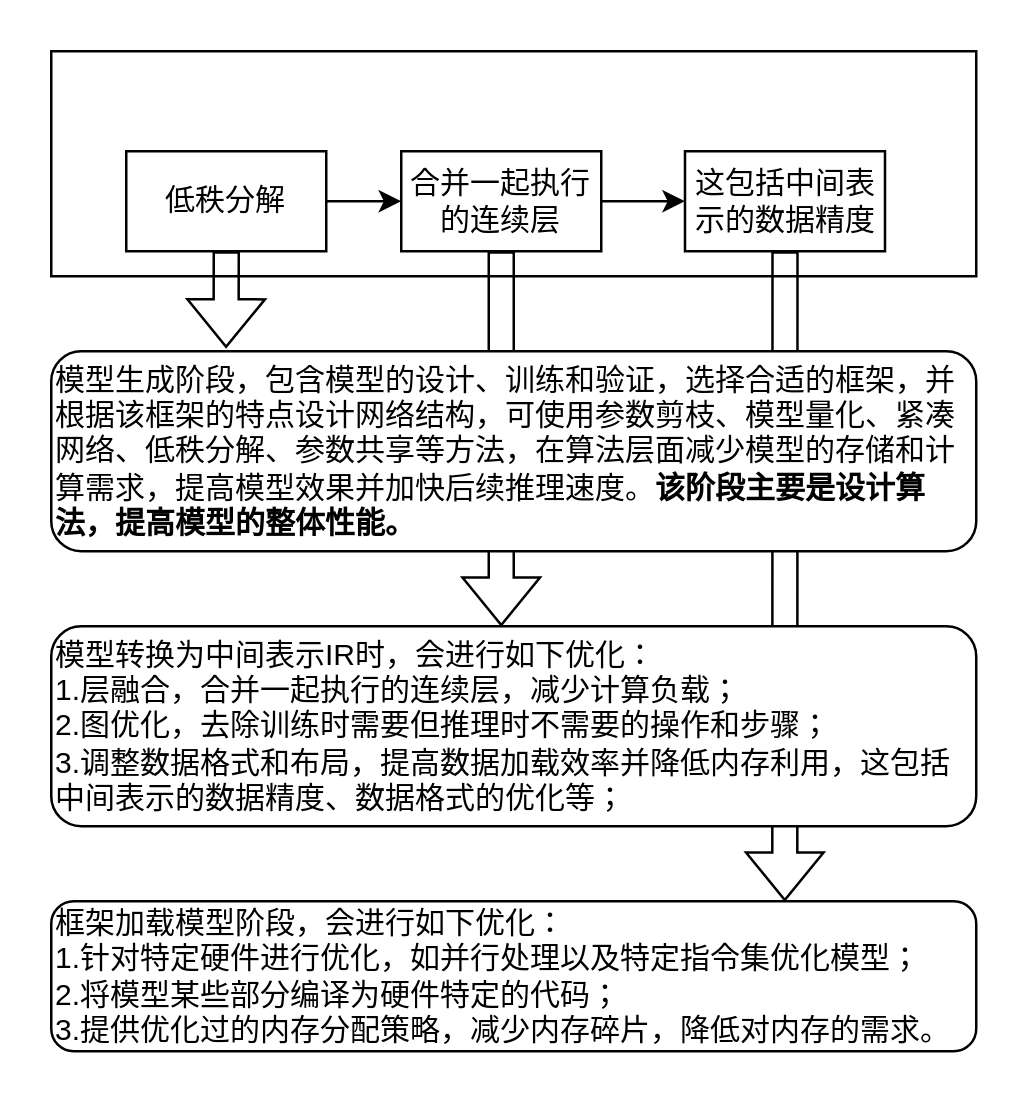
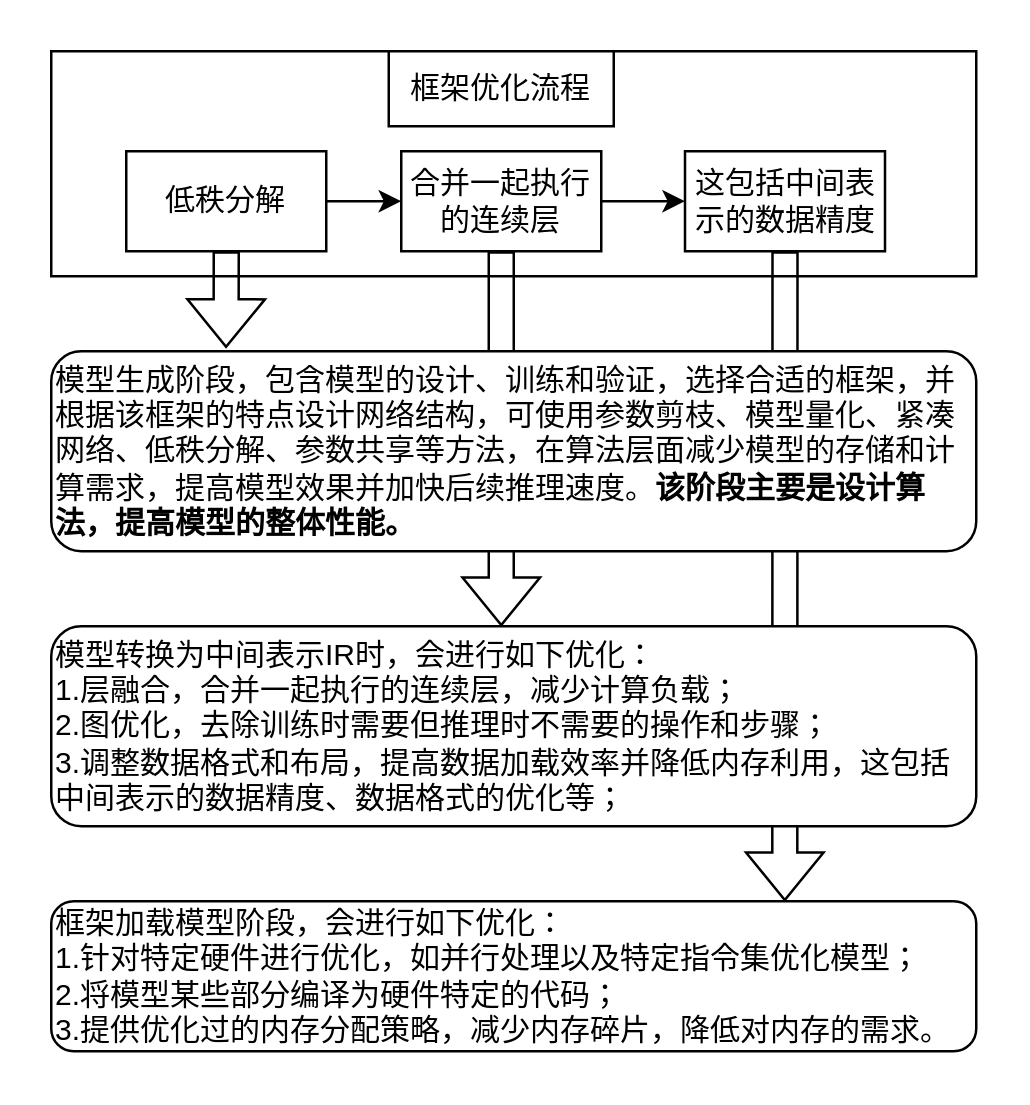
node "框架优化流程": added
